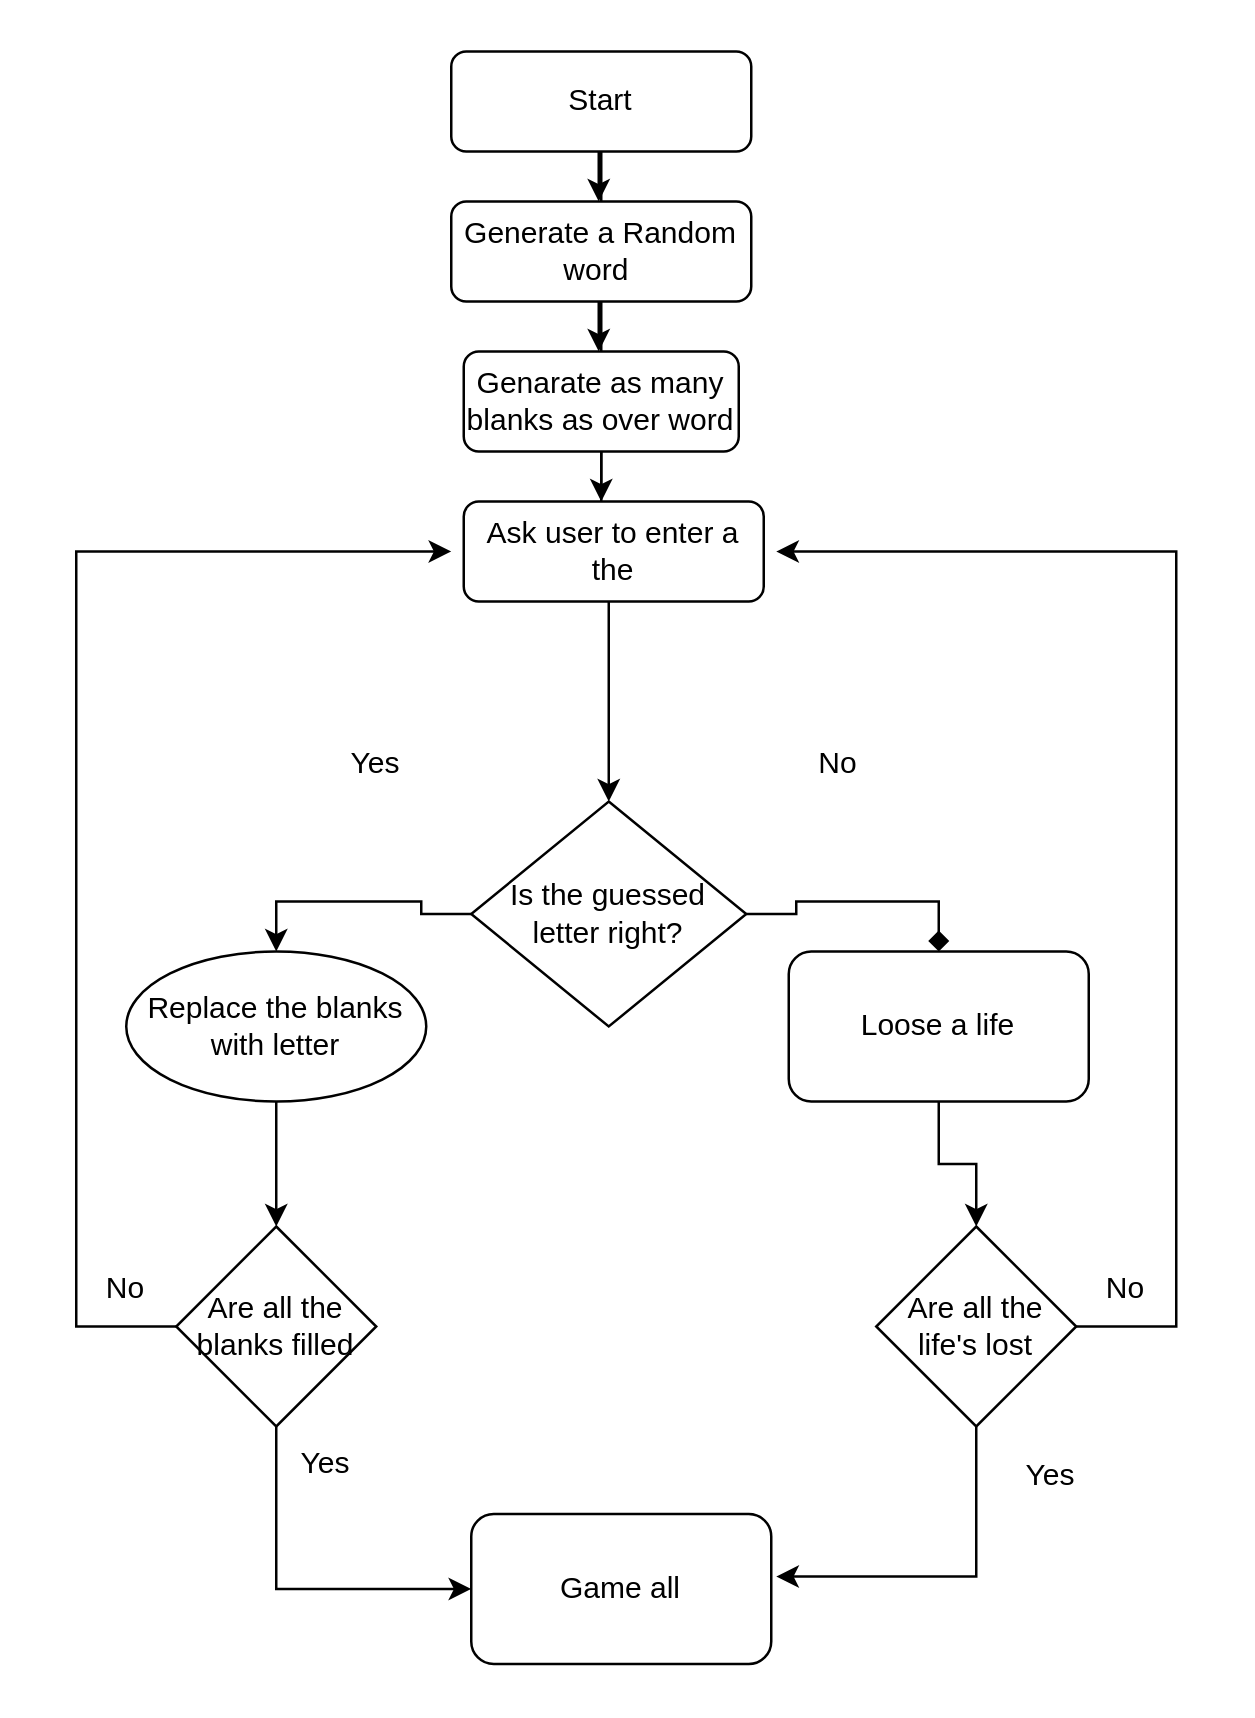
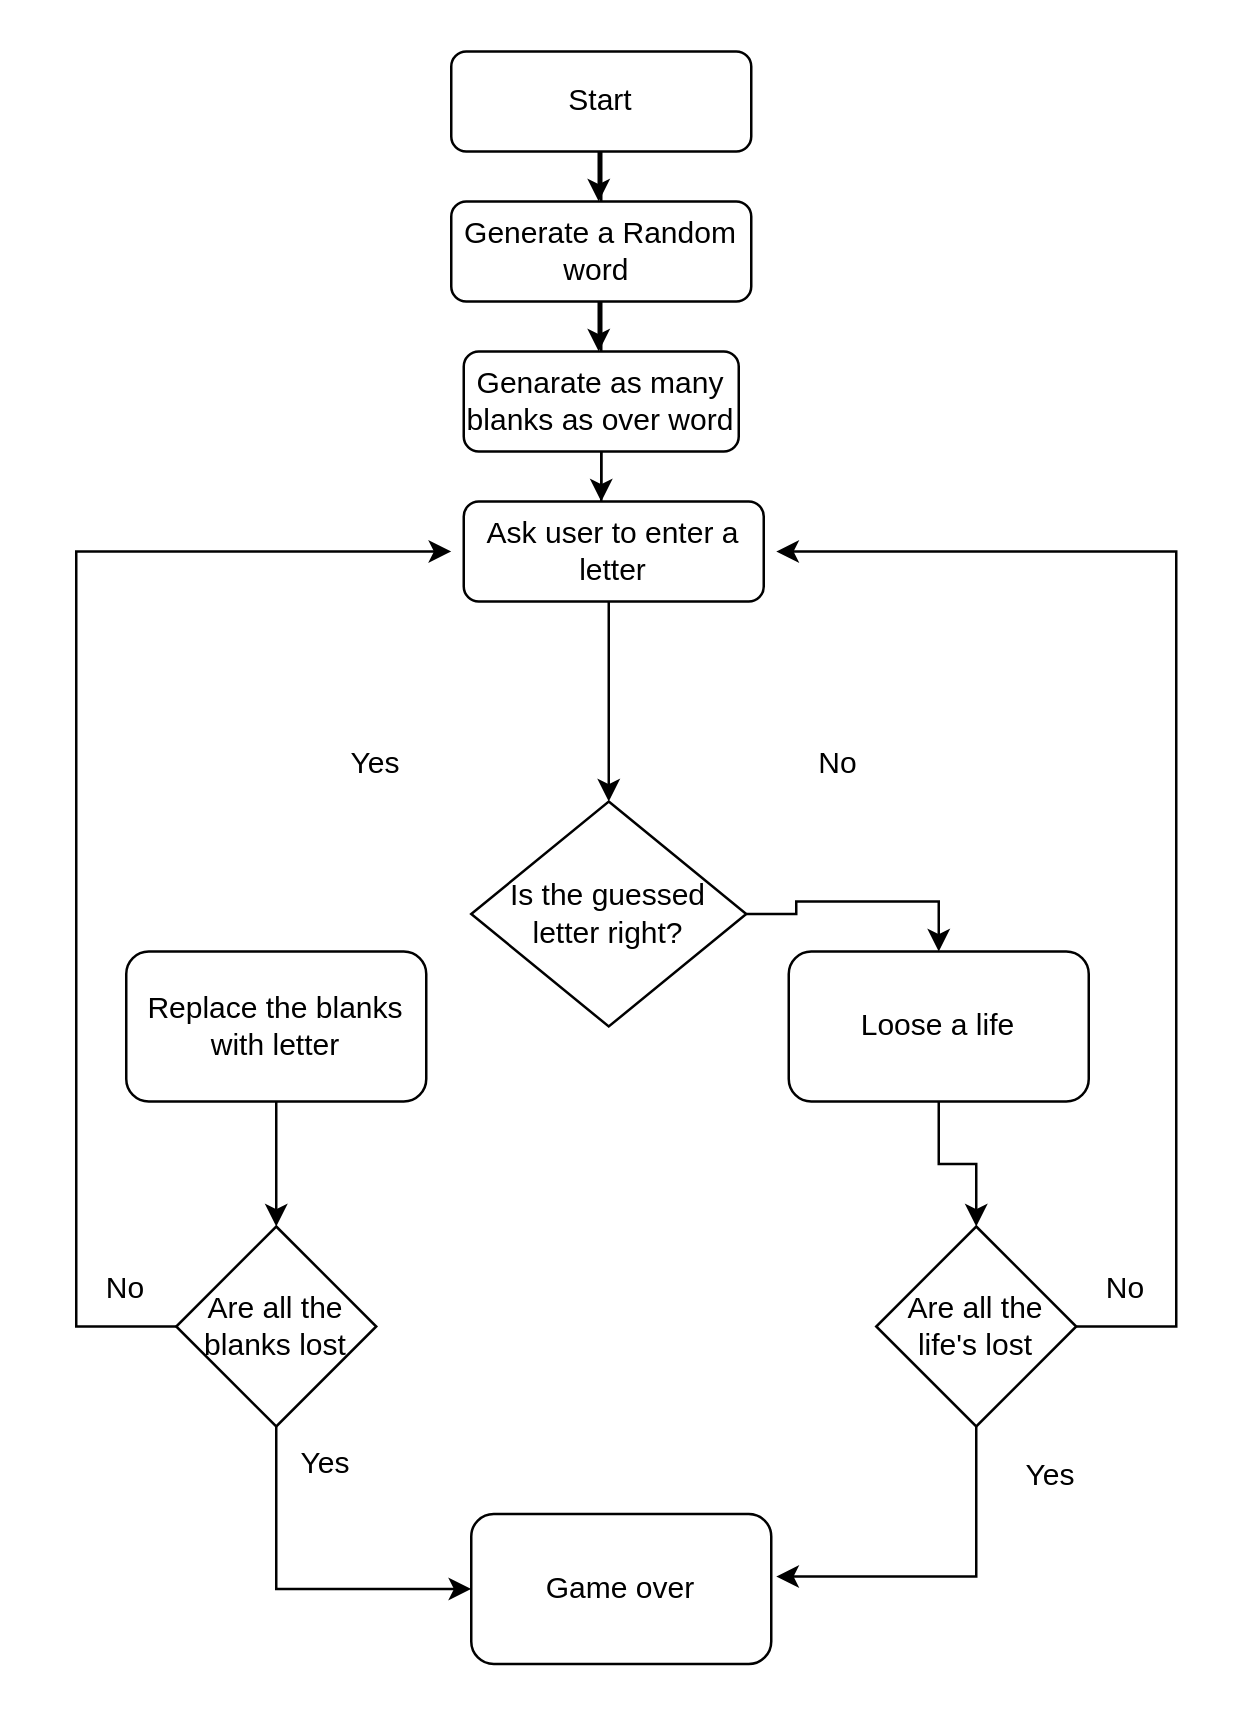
node "Ask user to enter a the": label "Ask user to enter a the" -> "Ask user to enter a letter"
edge "Is the guessed letter right?" -> "Replace the blanks with letter": removed
edge "Is the guessed letter right?" -> "Loose a life": arrowhead diamond -> classic
node "Replace the blanks with letter": shape ellipse -> rounded rectangle
node "Are all the blanks filled": label "Are all the blanks filled" -> "Are all the blanks lost"
node "Game all": label "Game all" -> "Game over"
